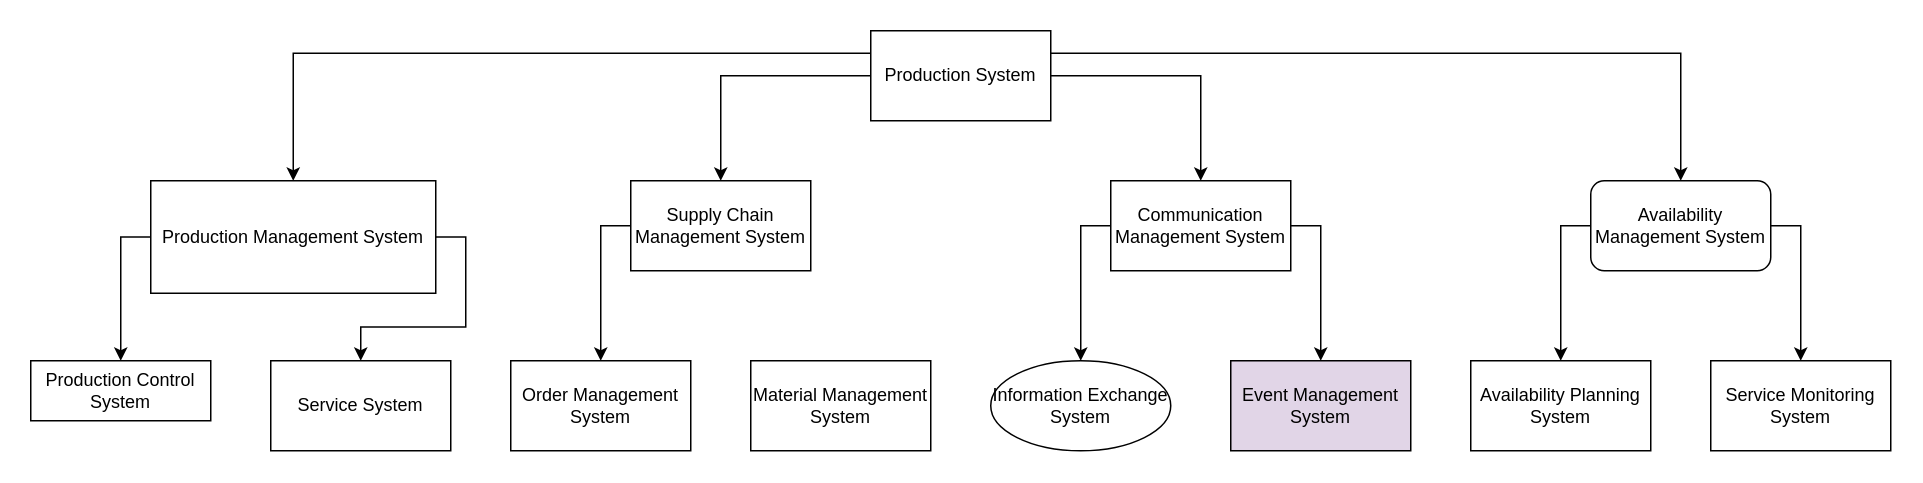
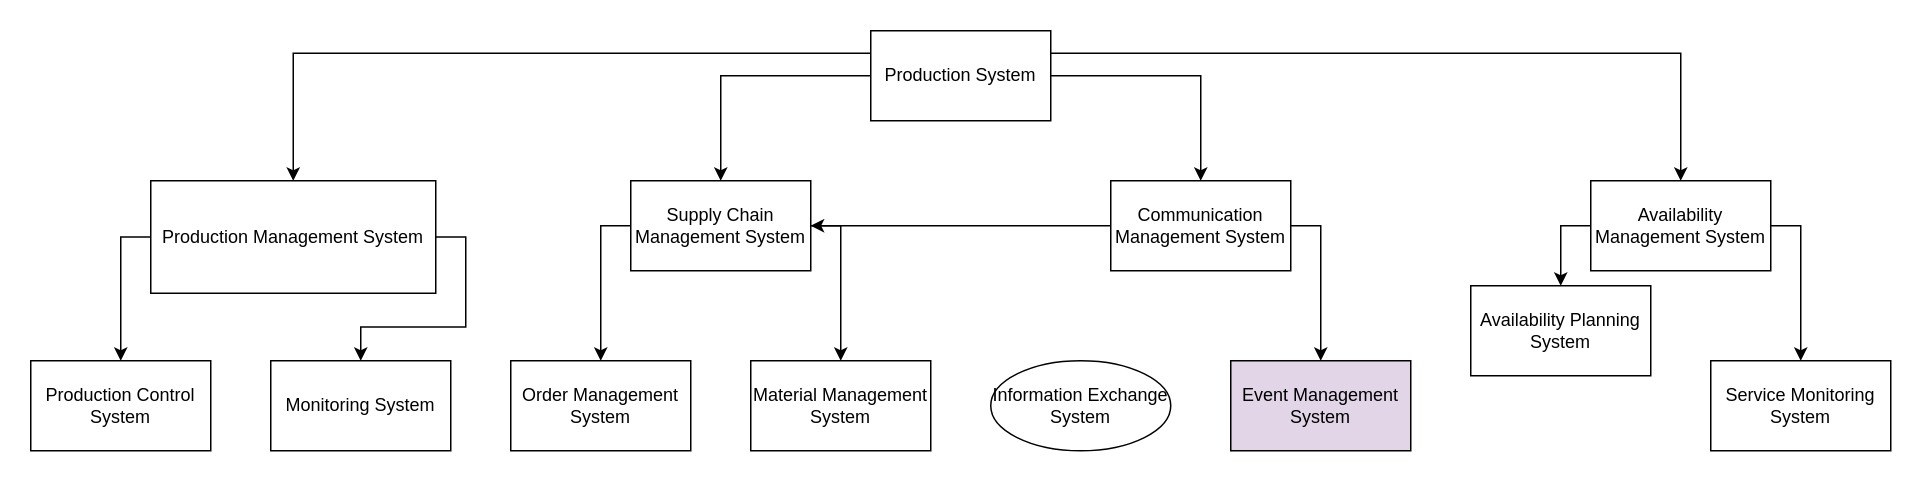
node "Availability Management System": shape rounded rectangle -> rectangle
edge "Communication Management System" -> "Information Exchange System": now "Communication Management System" -> "Supply Chain Management System"
edge "Supply Chain Management System" -> "Material Management System": added
node "Production Control System": size 180x60 -> 180x90
node "Service System": label "Service System" -> "Monitoring System"
node "Availability Planning System": moved (1561, 406) -> (1561, 331)
